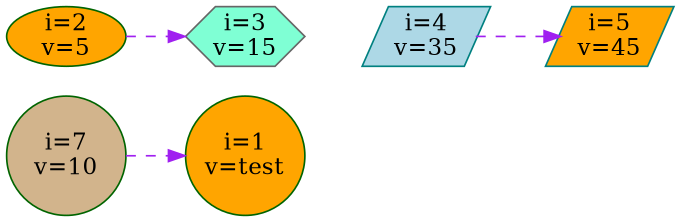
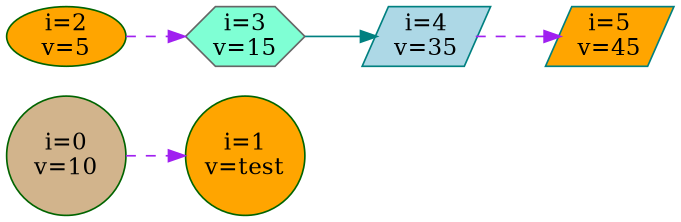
edge "i=3 v=15" -> "i=4 v=35": added
node "i=7 v=10": label "i=7 v=10" -> "i=0 v=10"
